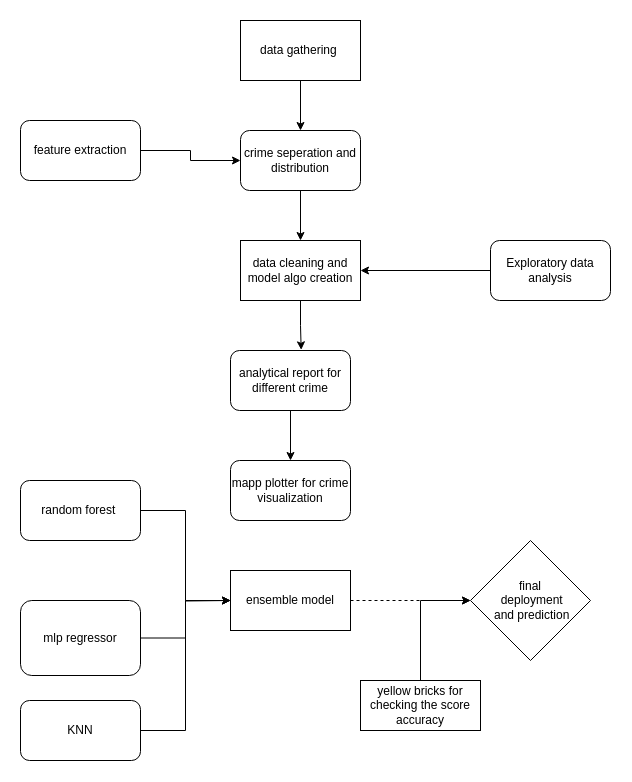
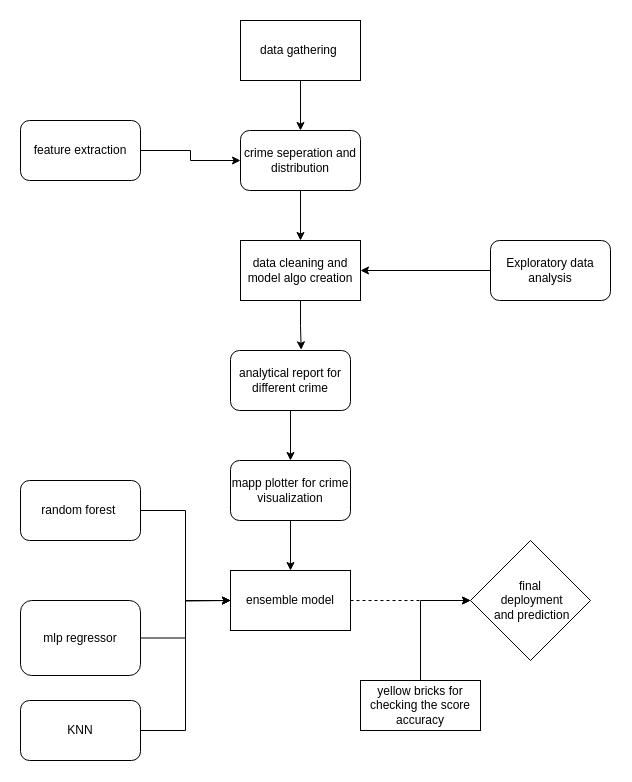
edge "mapp plotter for crime visualization" -> "ensemble model": added
